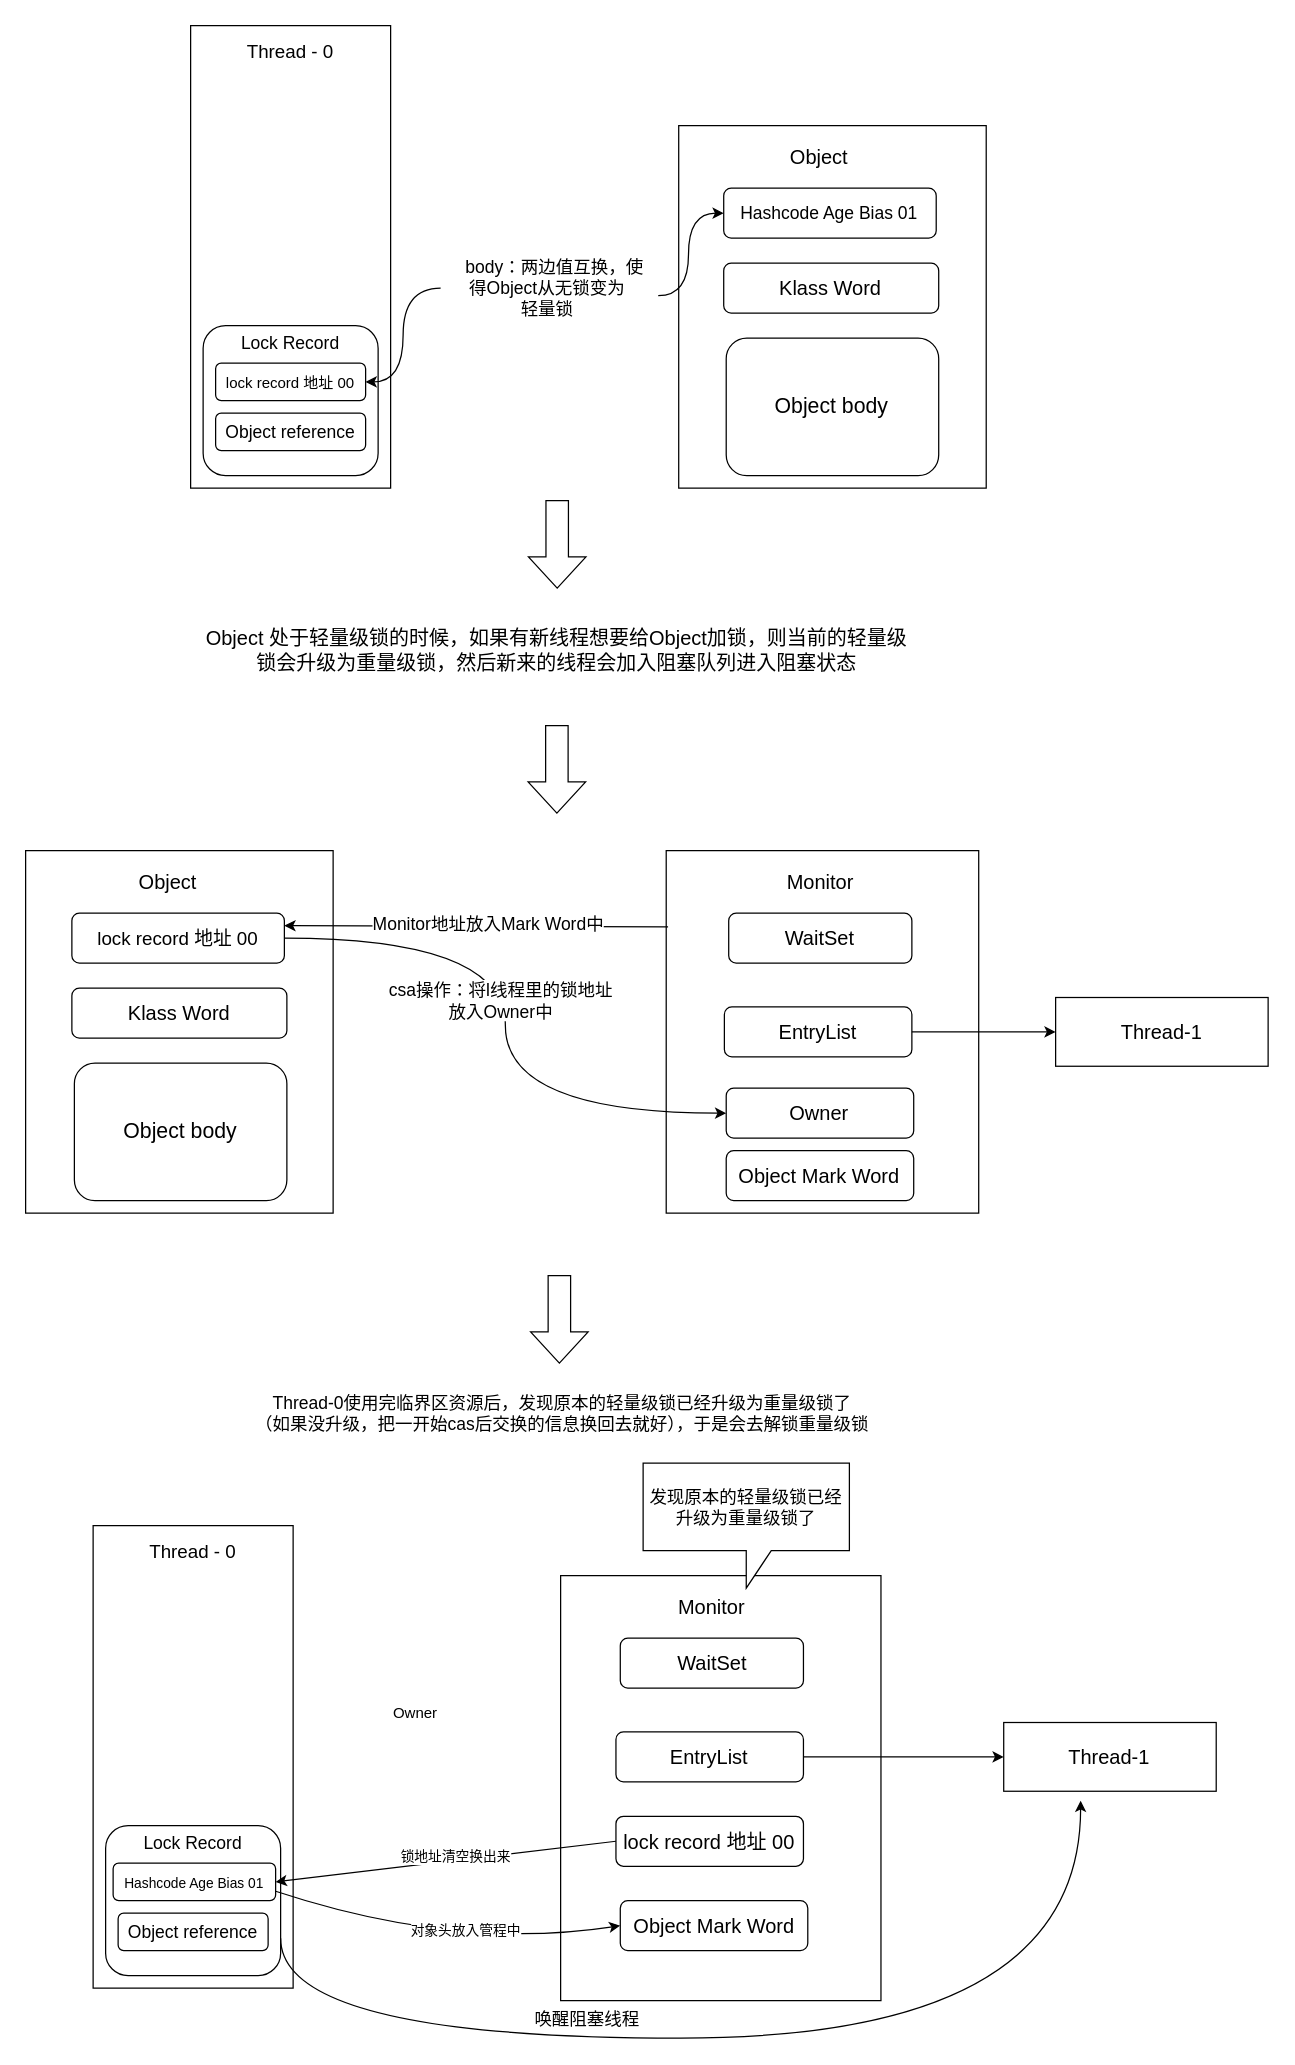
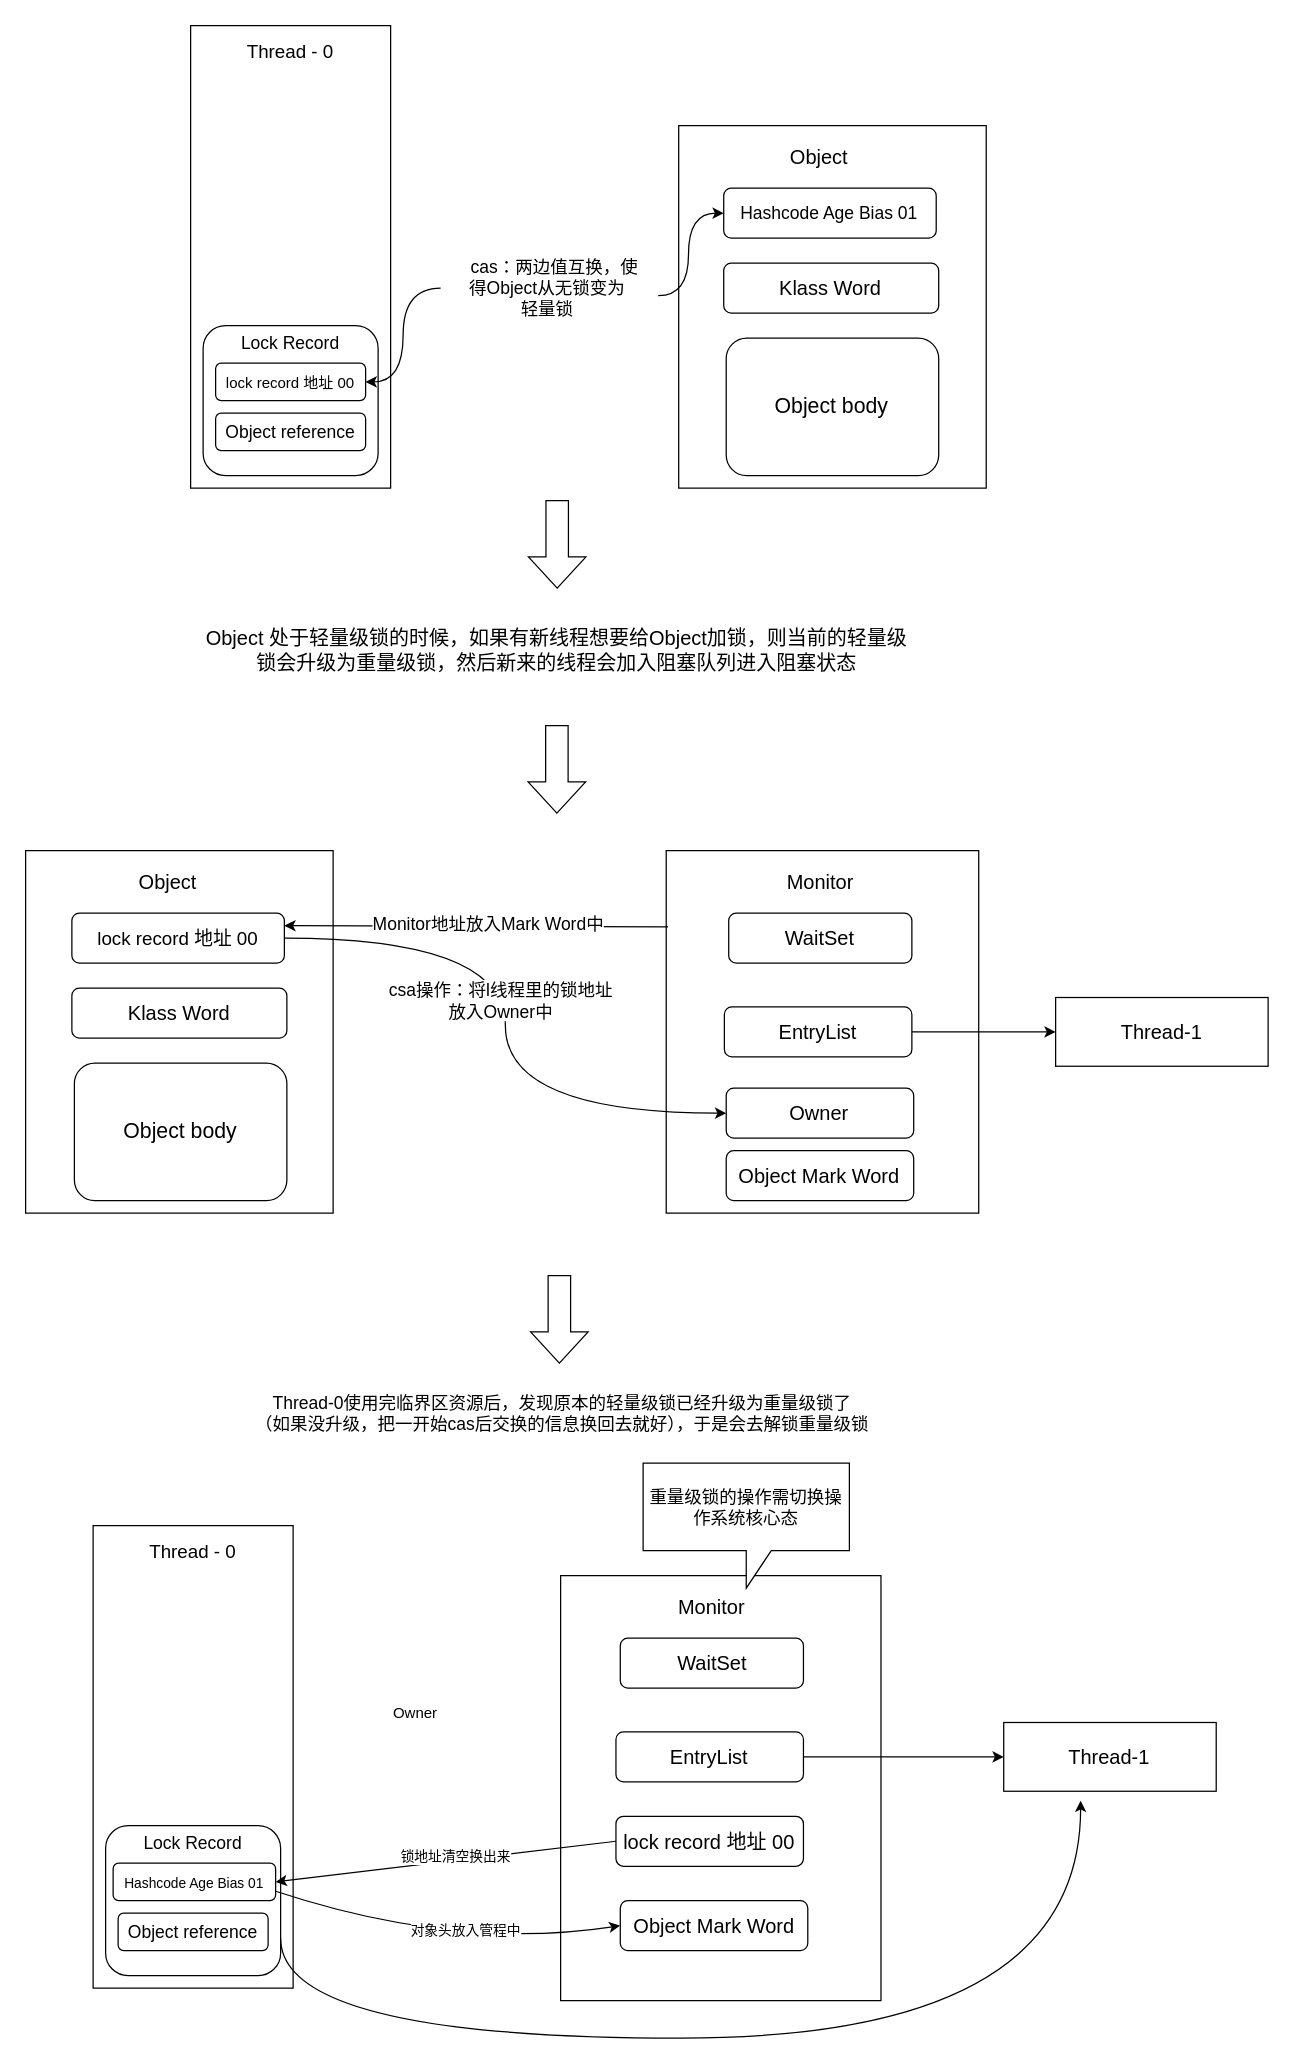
node "body：两边值互换，使 得Object从无锁变为 轻量锁": label "body：两边值互换，使 得Object从无锁变为 轻量锁" -> "cas：两边值互换，使 得Object从无锁变为 轻量锁"
node "发现原本的轻量级锁已经升级为重量级锁了": label "发现原本的轻量级锁已经升级为重量级锁了" -> "重量级锁的操作需切换操作系统核心态"
node "唤醒阻塞线程": removed
